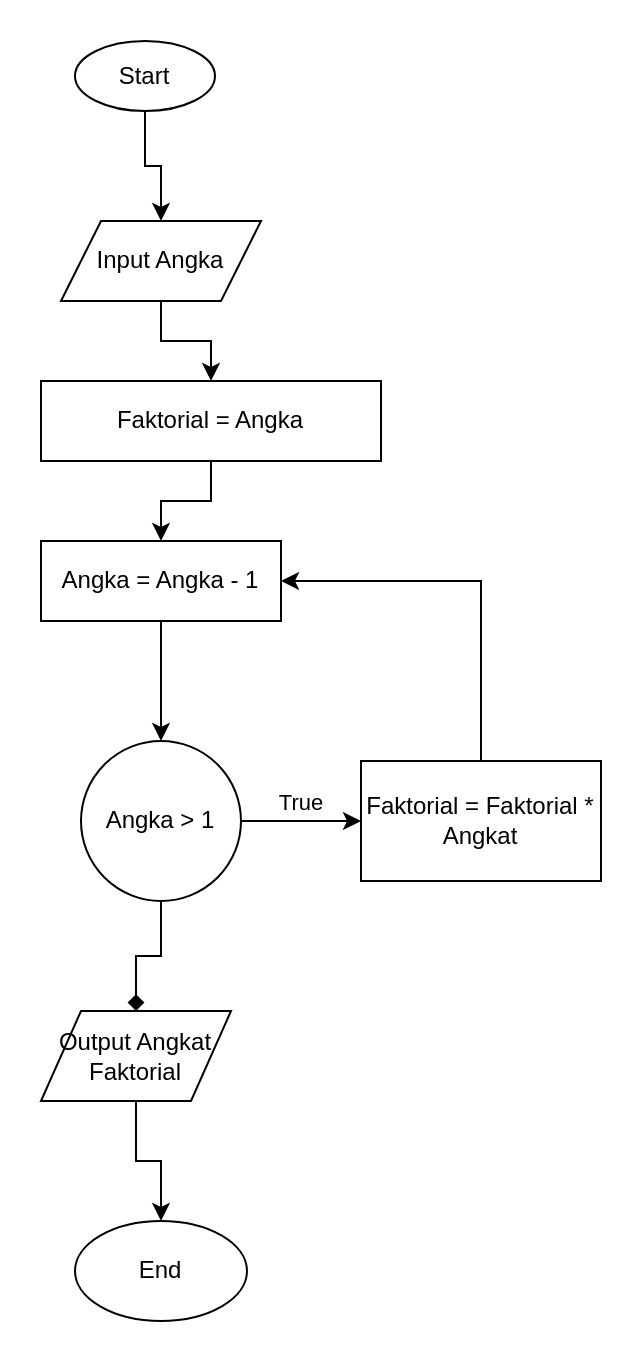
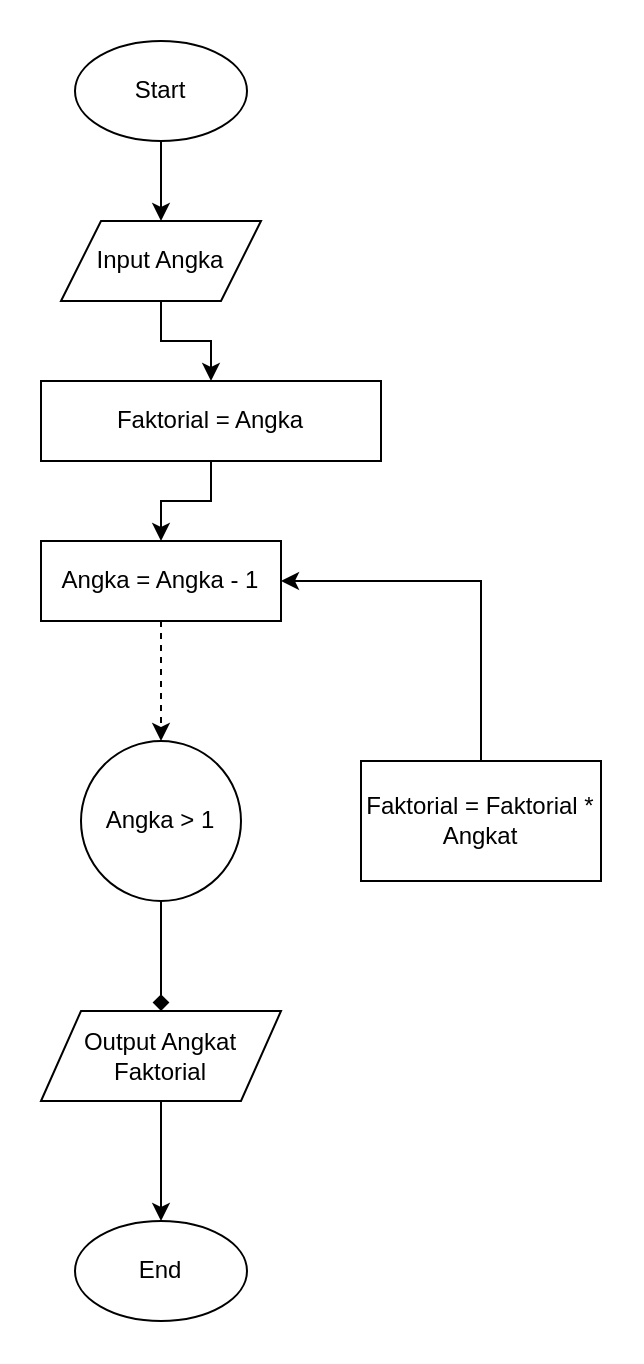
node "Start": size 140x70 -> 172x100
edge "Angka = Angka - 1" -> "Angka > 1": style solid -> dashed
edge "Angka > 1" -> "Faktorial = Faktorial * Angkat": removed, label "True"
node "Output Angkat Faktorial": size 190x90 -> 240x90
